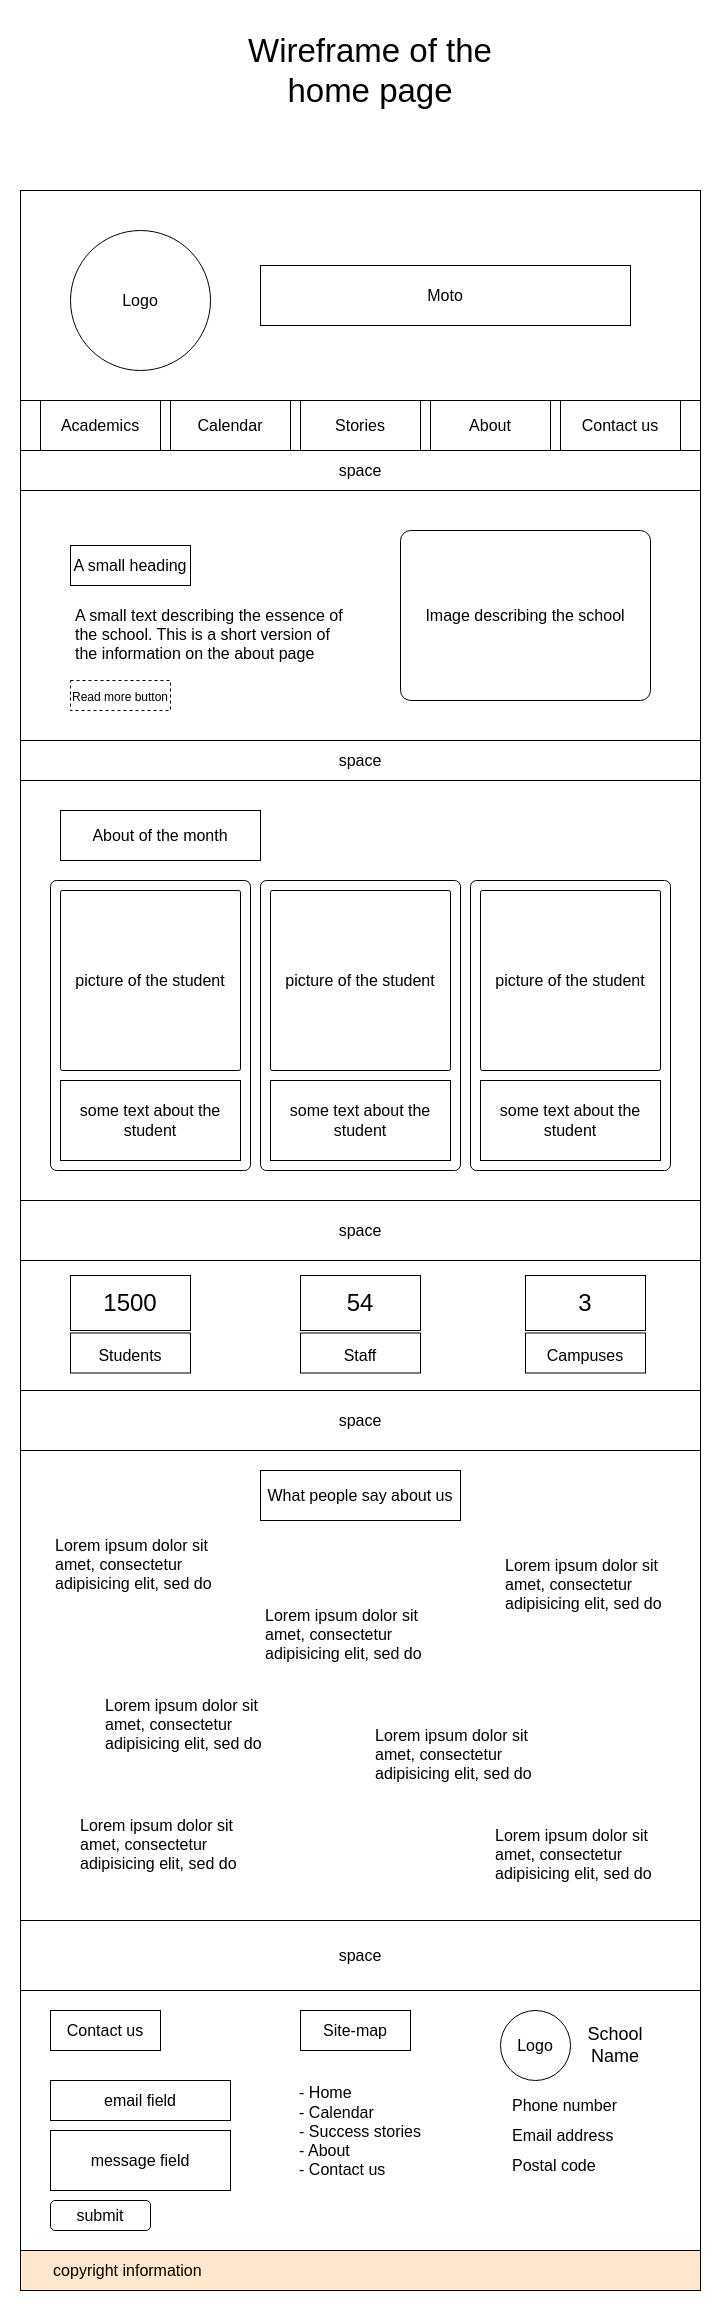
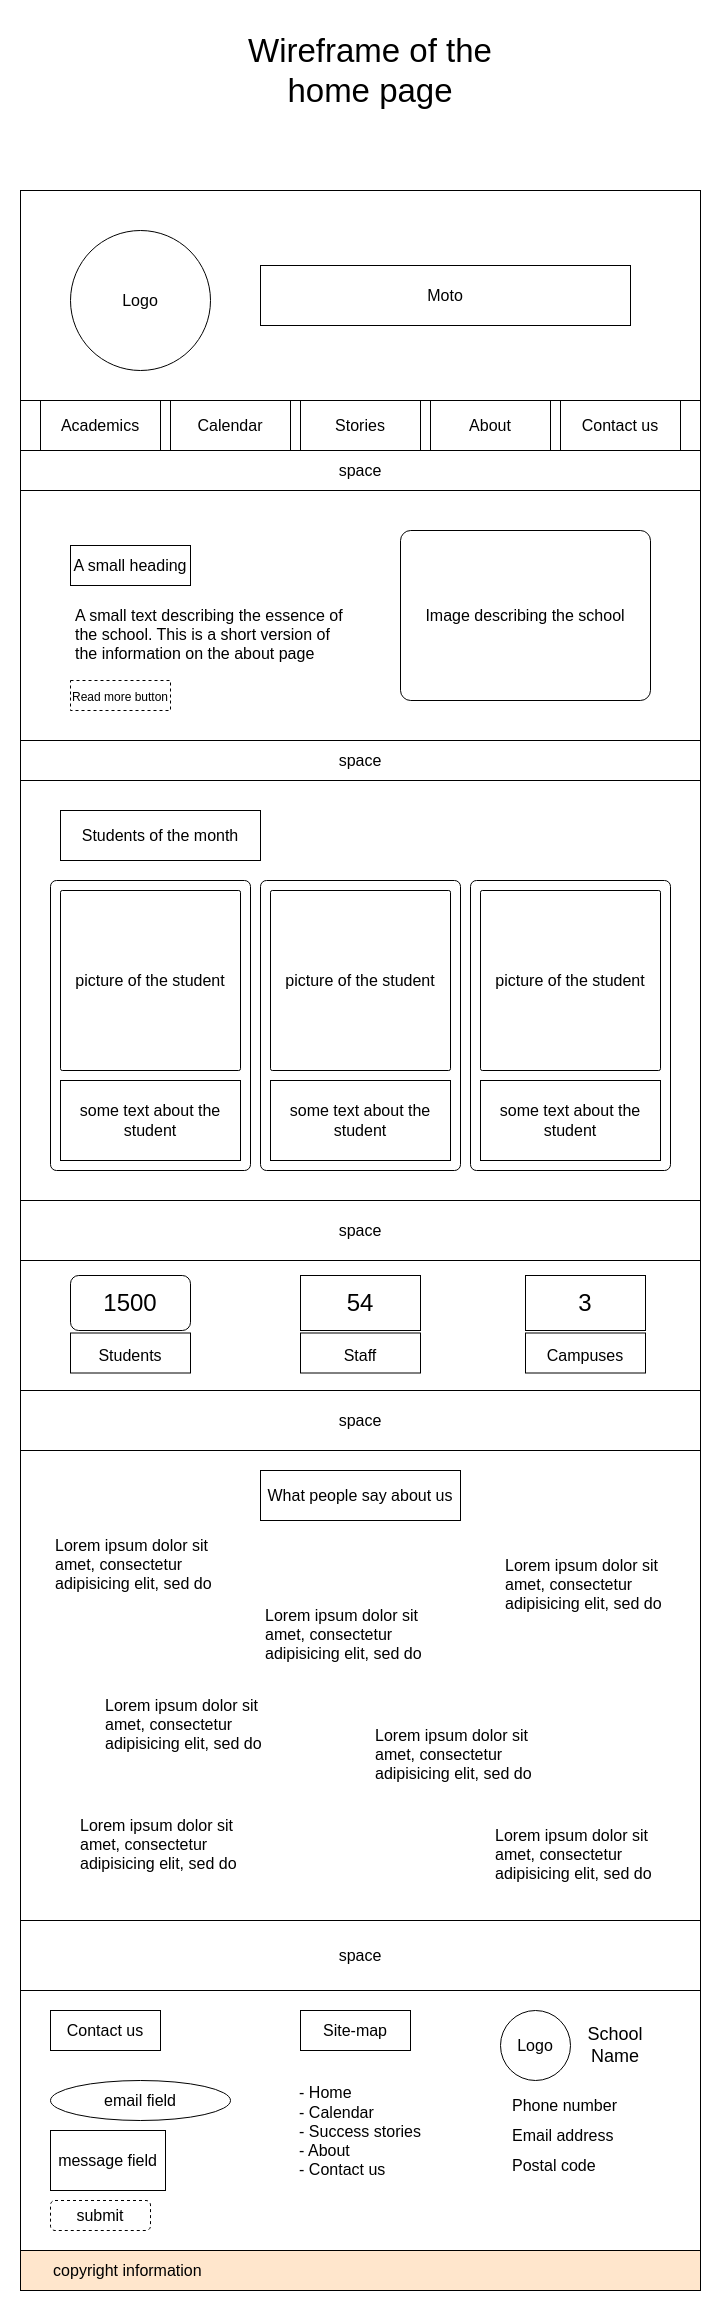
node "About of the month": label "About of the month" -> "Students of the month"
node "1500": shape rectangle -> rounded rectangle
node "email field": shape rectangle -> ellipse
node "message field": size 180x60 -> 115x60
node "submit": style solid -> dashed
